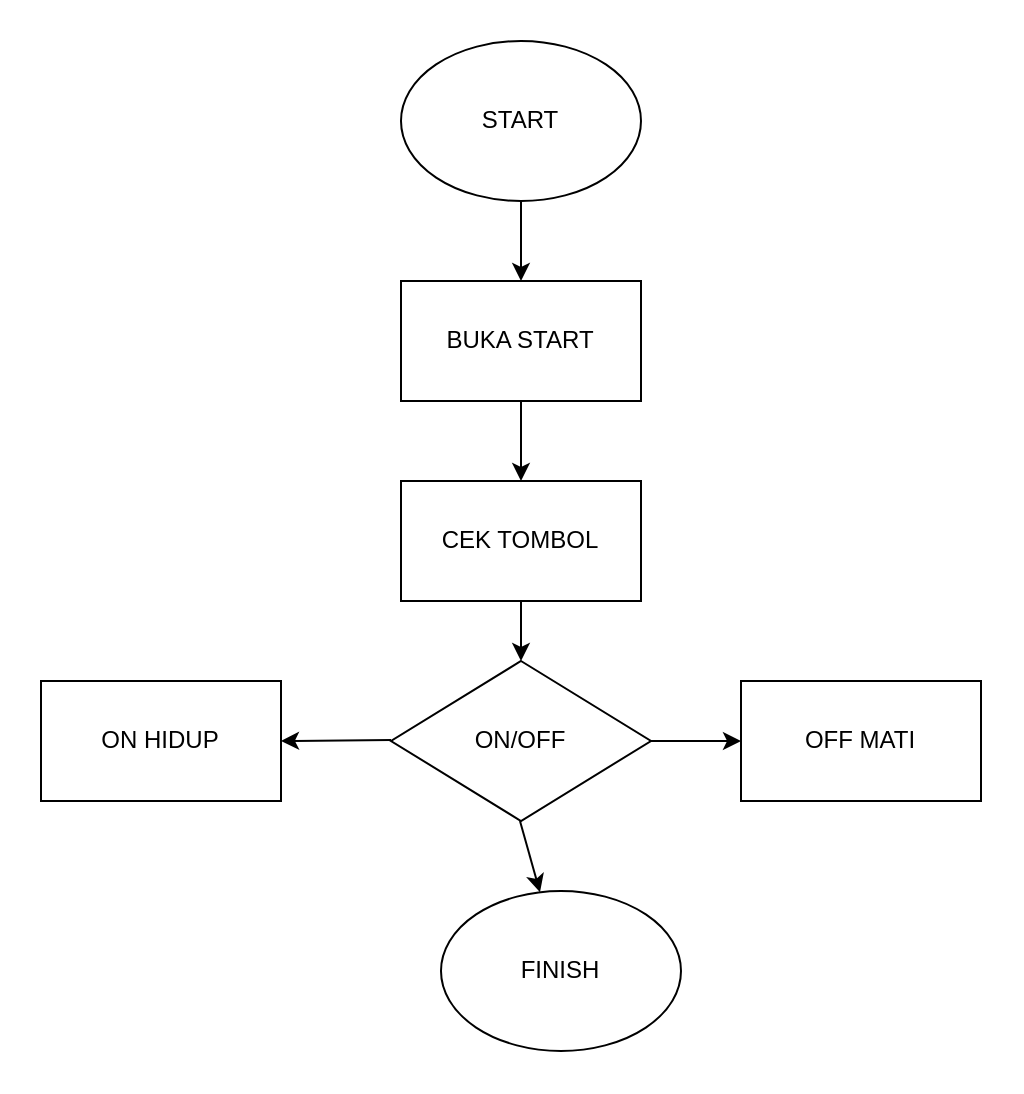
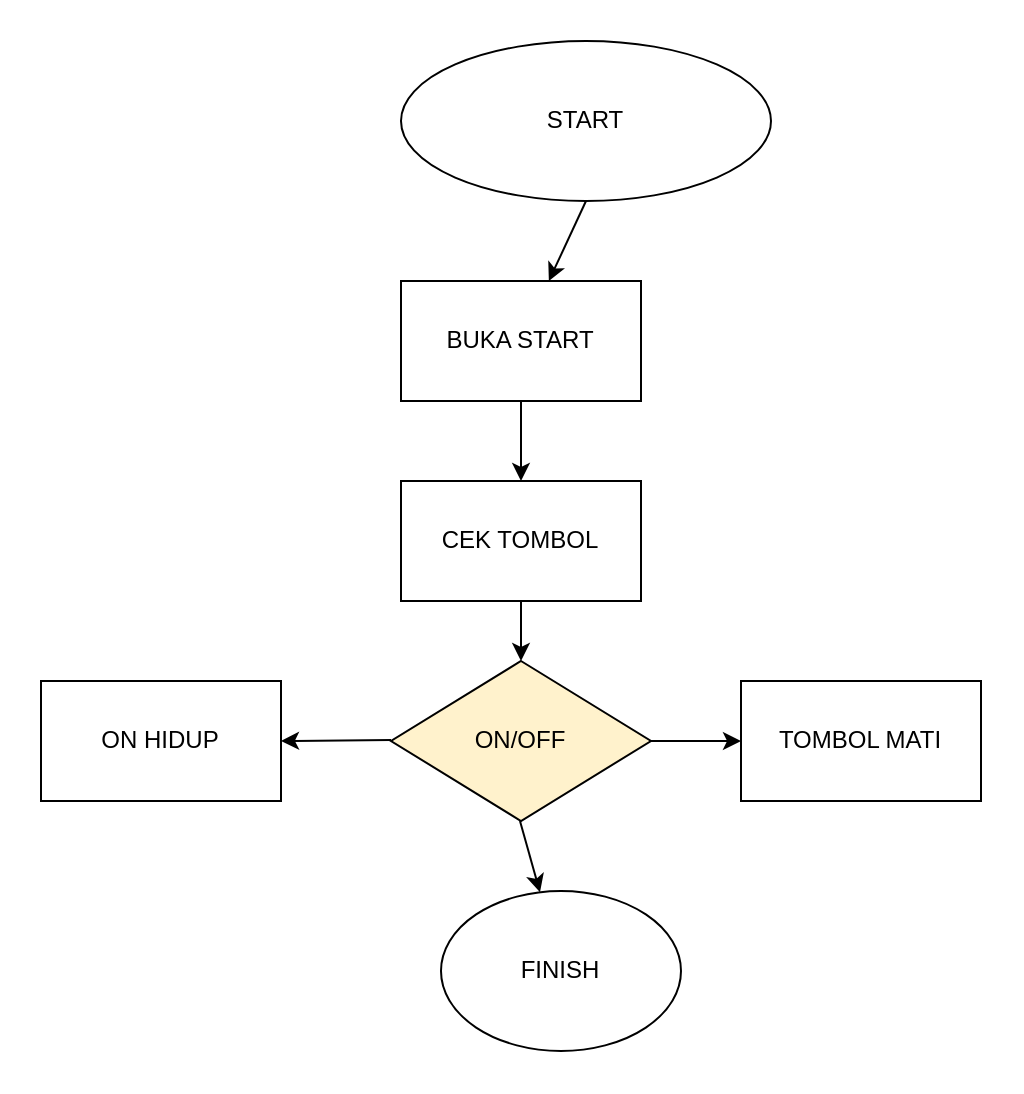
node "START": size 240x160 -> 370x160
node "ON/OFF": fillcolor #ffffff -> #fff2cc
node "OFF MATI": label "OFF MATI" -> "TOMBOL MATI"
